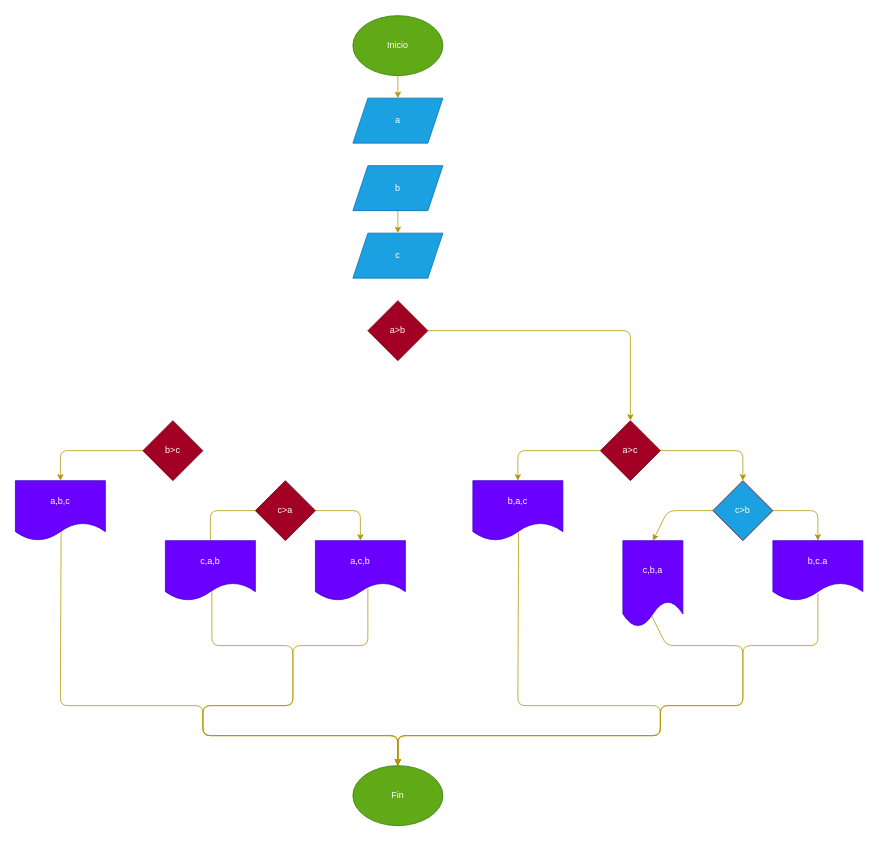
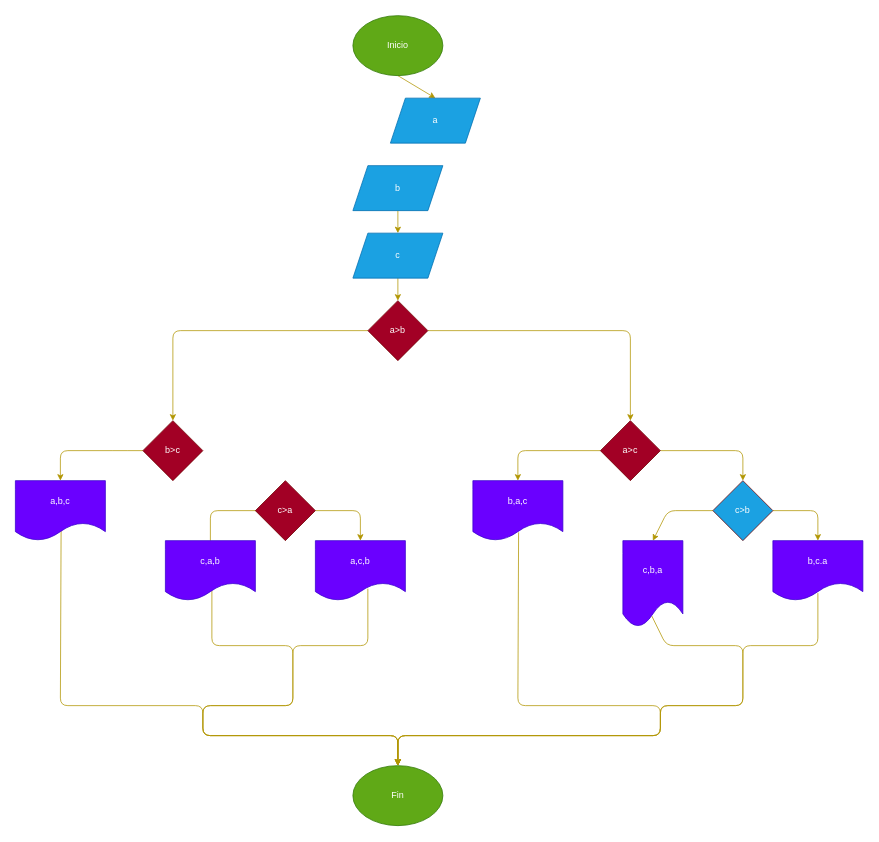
node "a": moved (398, 120) -> (435, 120)
edge "c" -> "a>b": added
edge "a>b" -> "b>c": added
